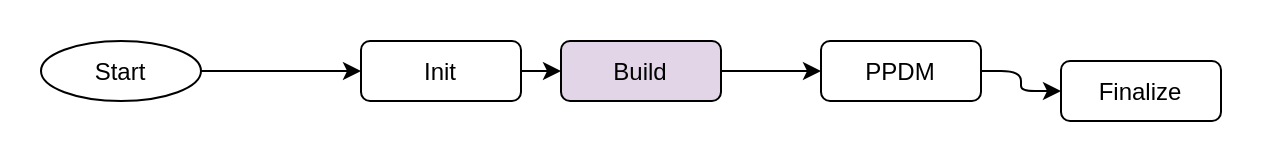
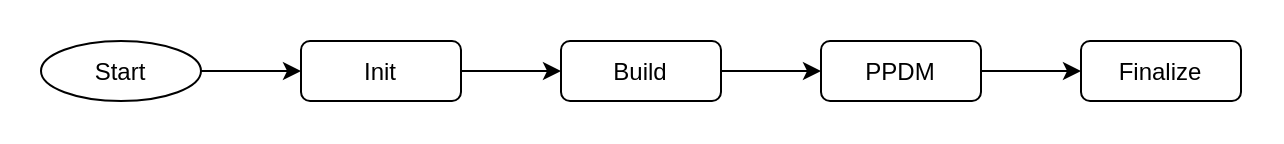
node "Init": moved (441, 71) -> (381, 71)
node "Build": fillcolor #e1d5e7 -> #ffffff
node "Finalize": moved (1141, 91) -> (1161, 71)
